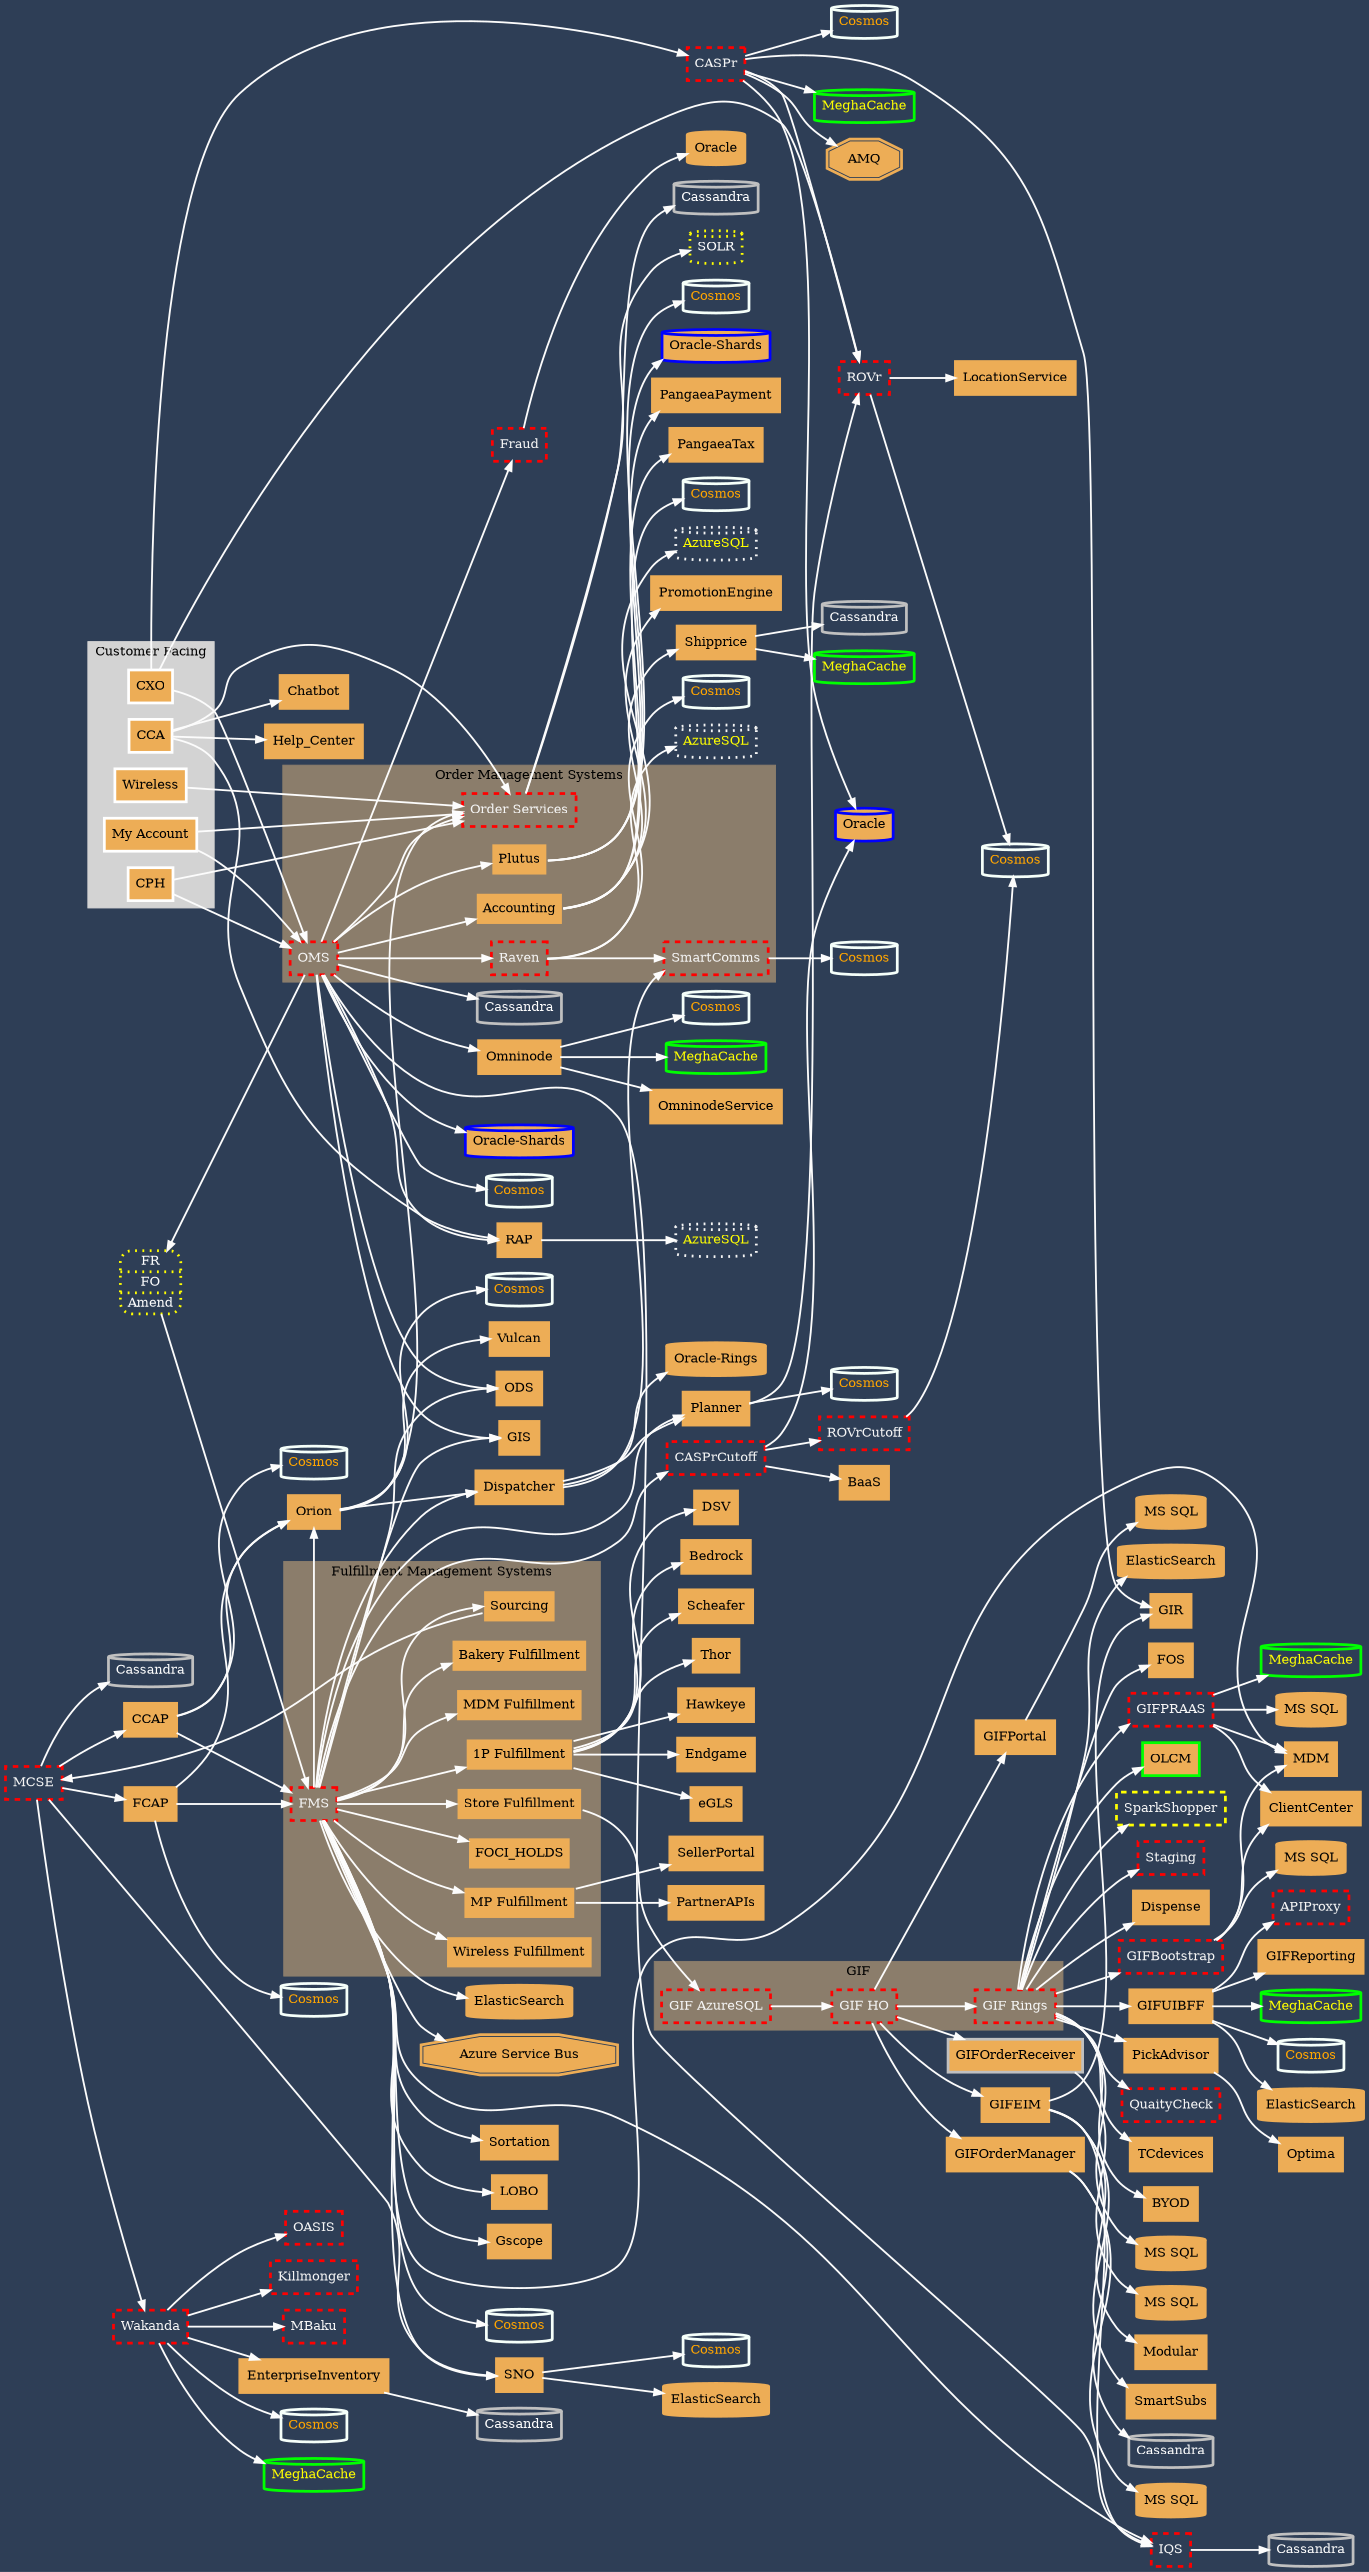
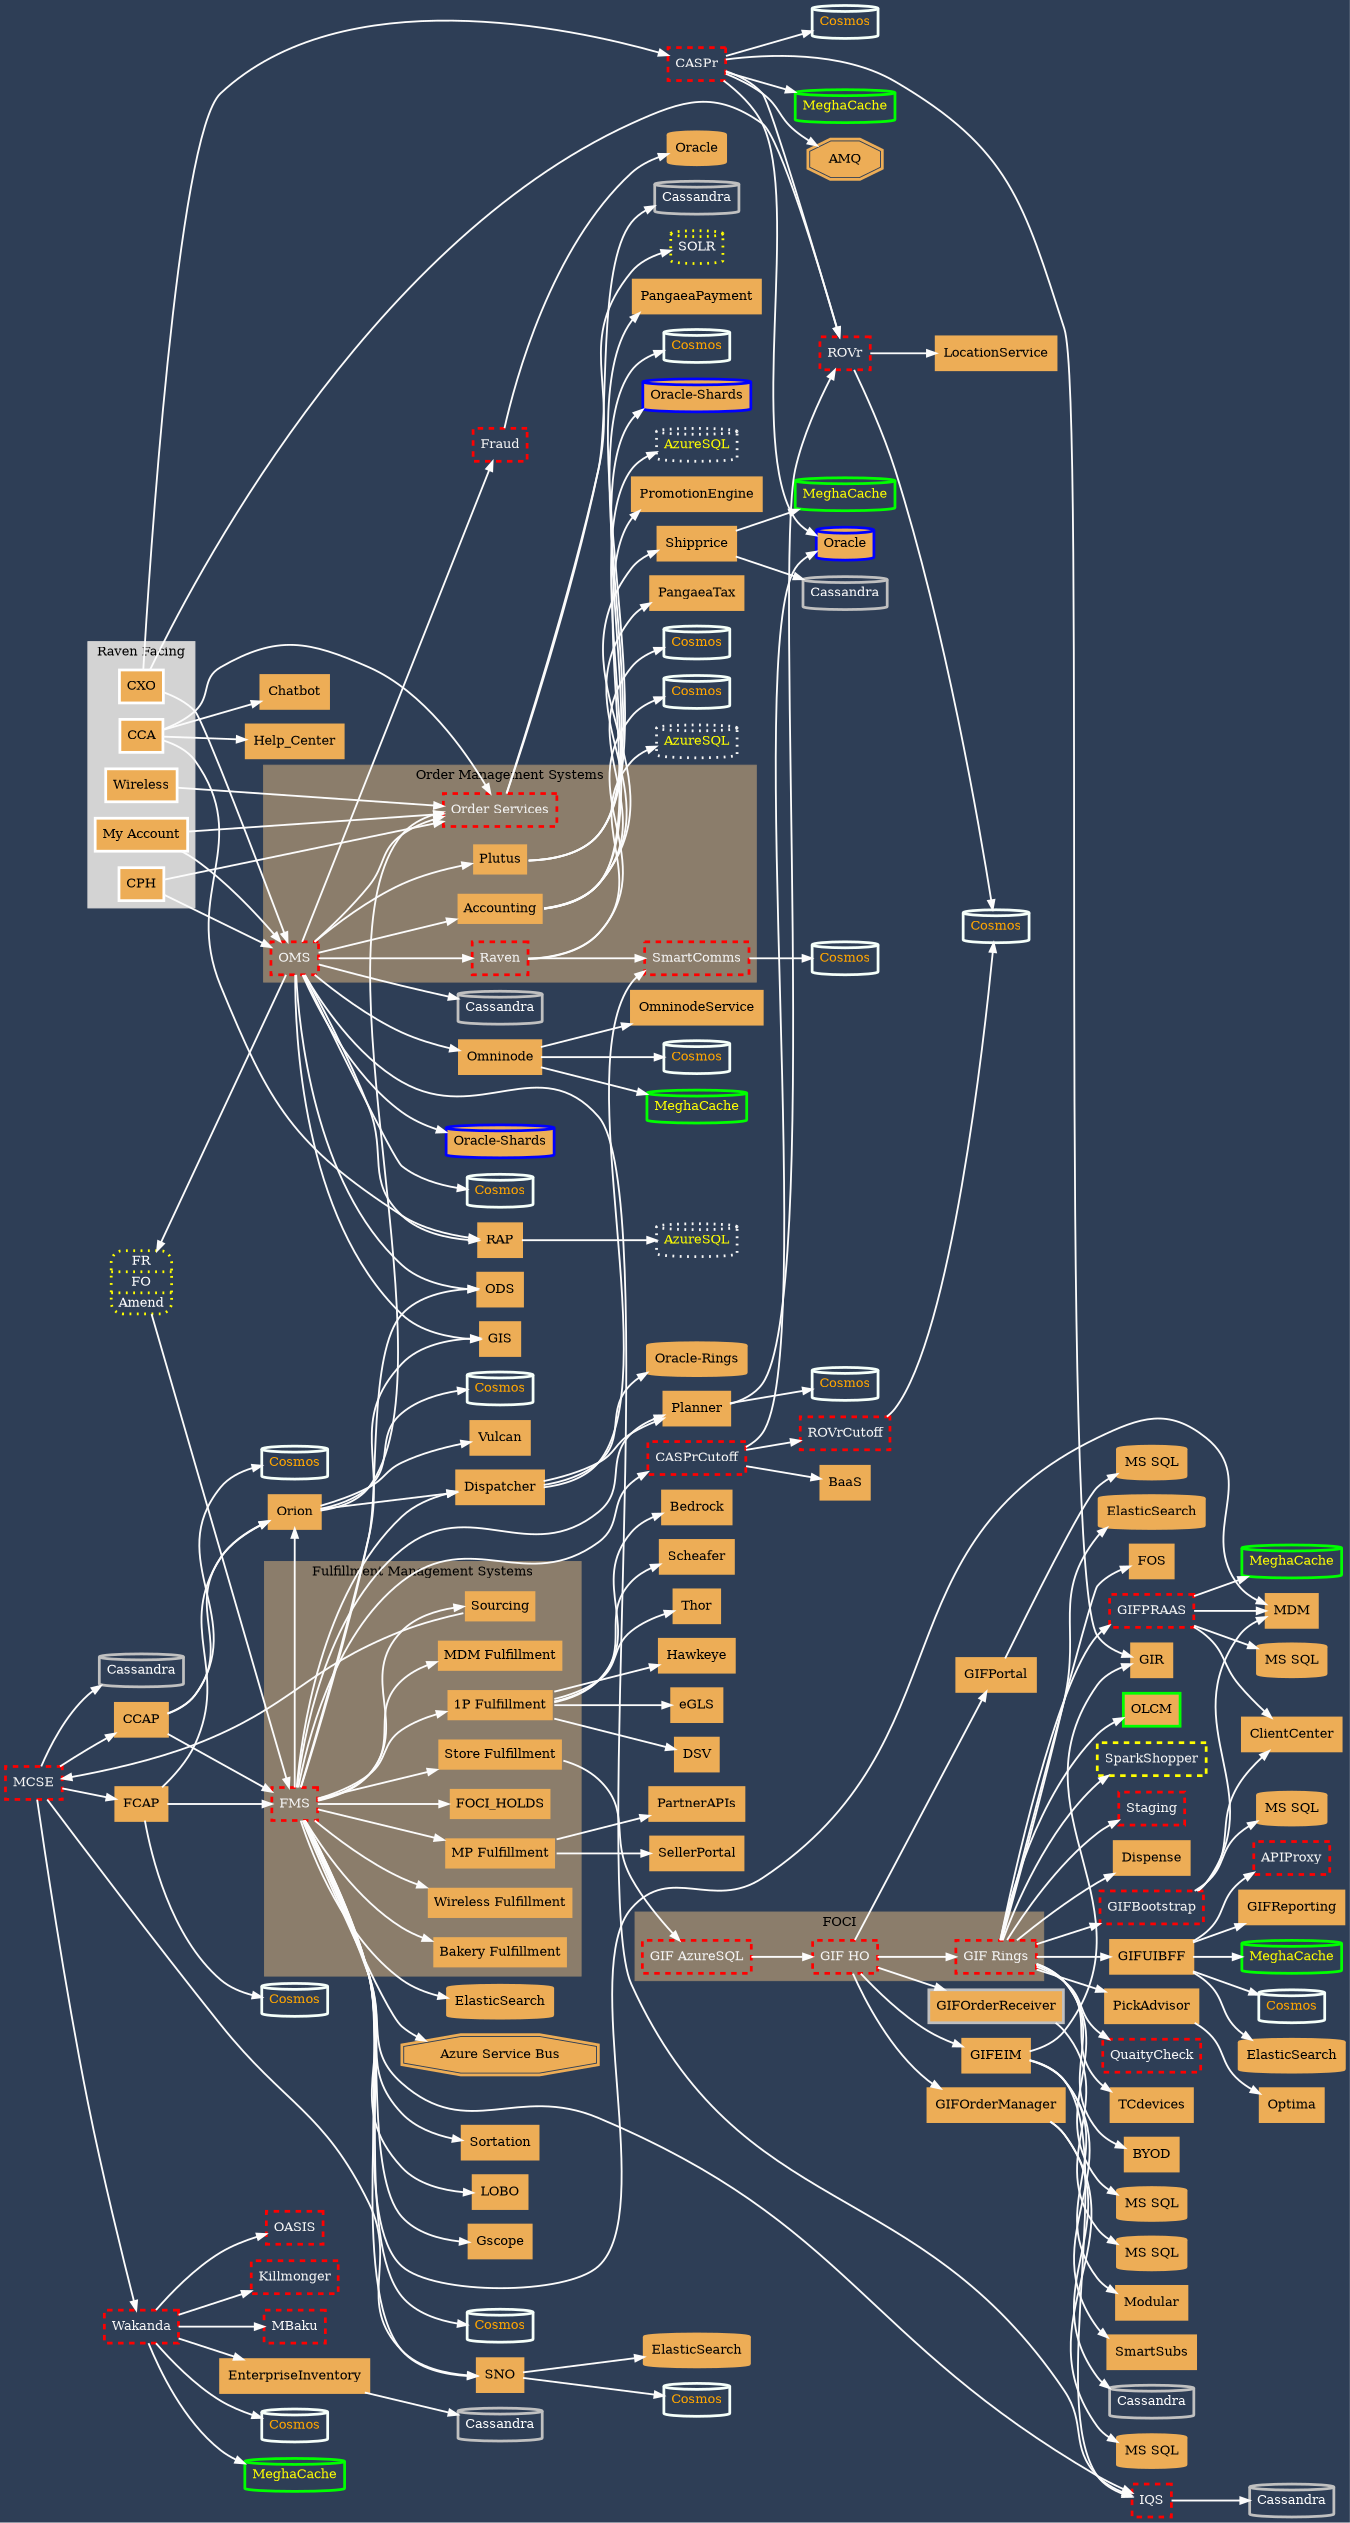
cluster "Customer Facing": label "Customer Facing" -> "Raven Facing"
node "Endgame": removed
cluster "GIF": label "GIF" -> "FOCI"
